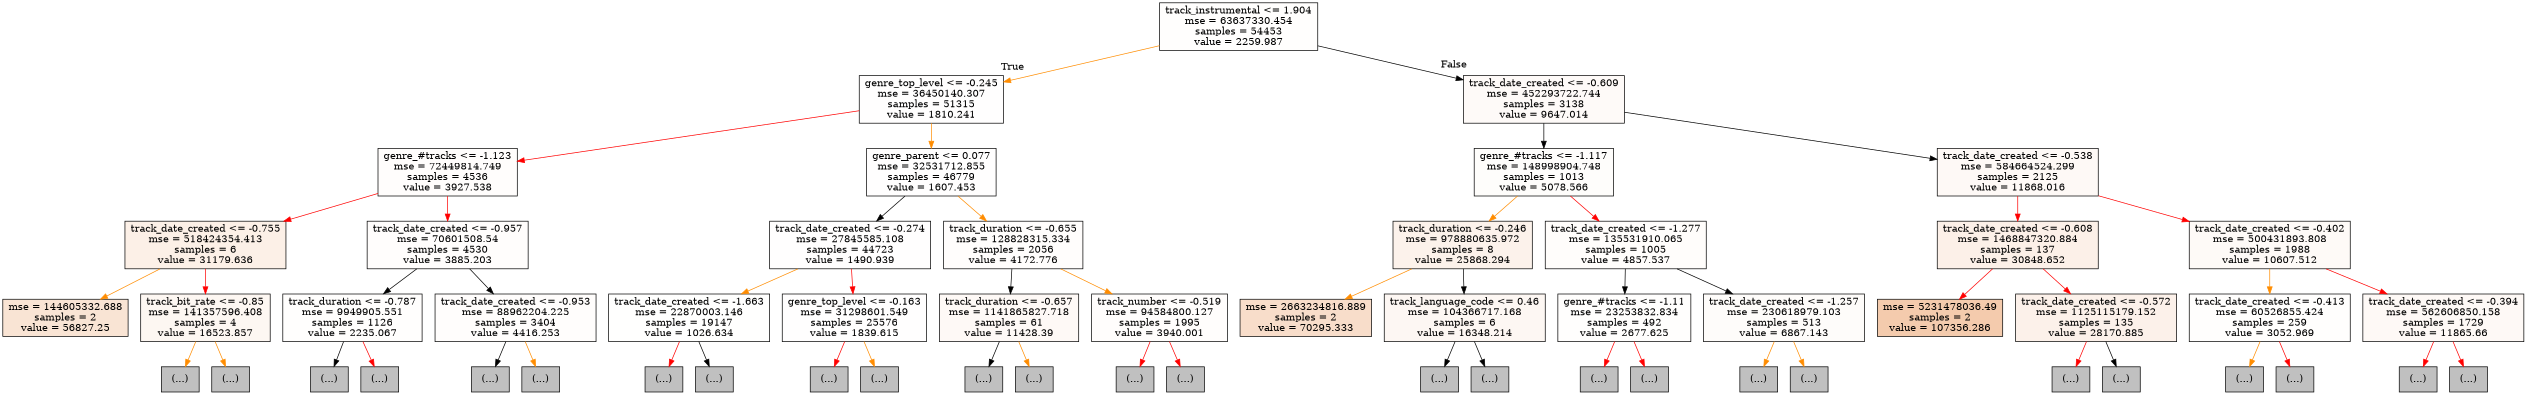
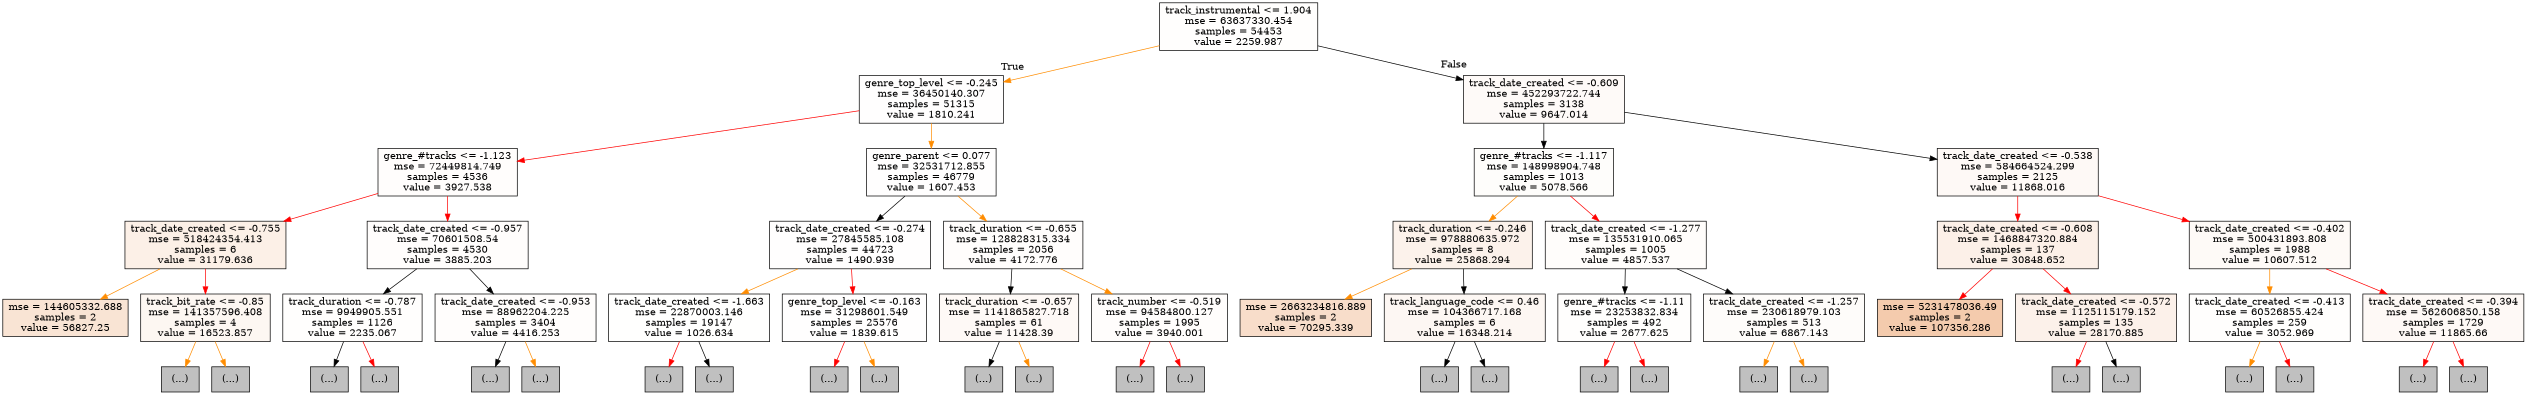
node "mse = 2663234816.889 samples = 2 value = 70295.333": label "mse = 2663234816.889 samples = 2 value = 70295.333" -> "mse = 2663234816.889 samples = 2 value = 70295.339"
